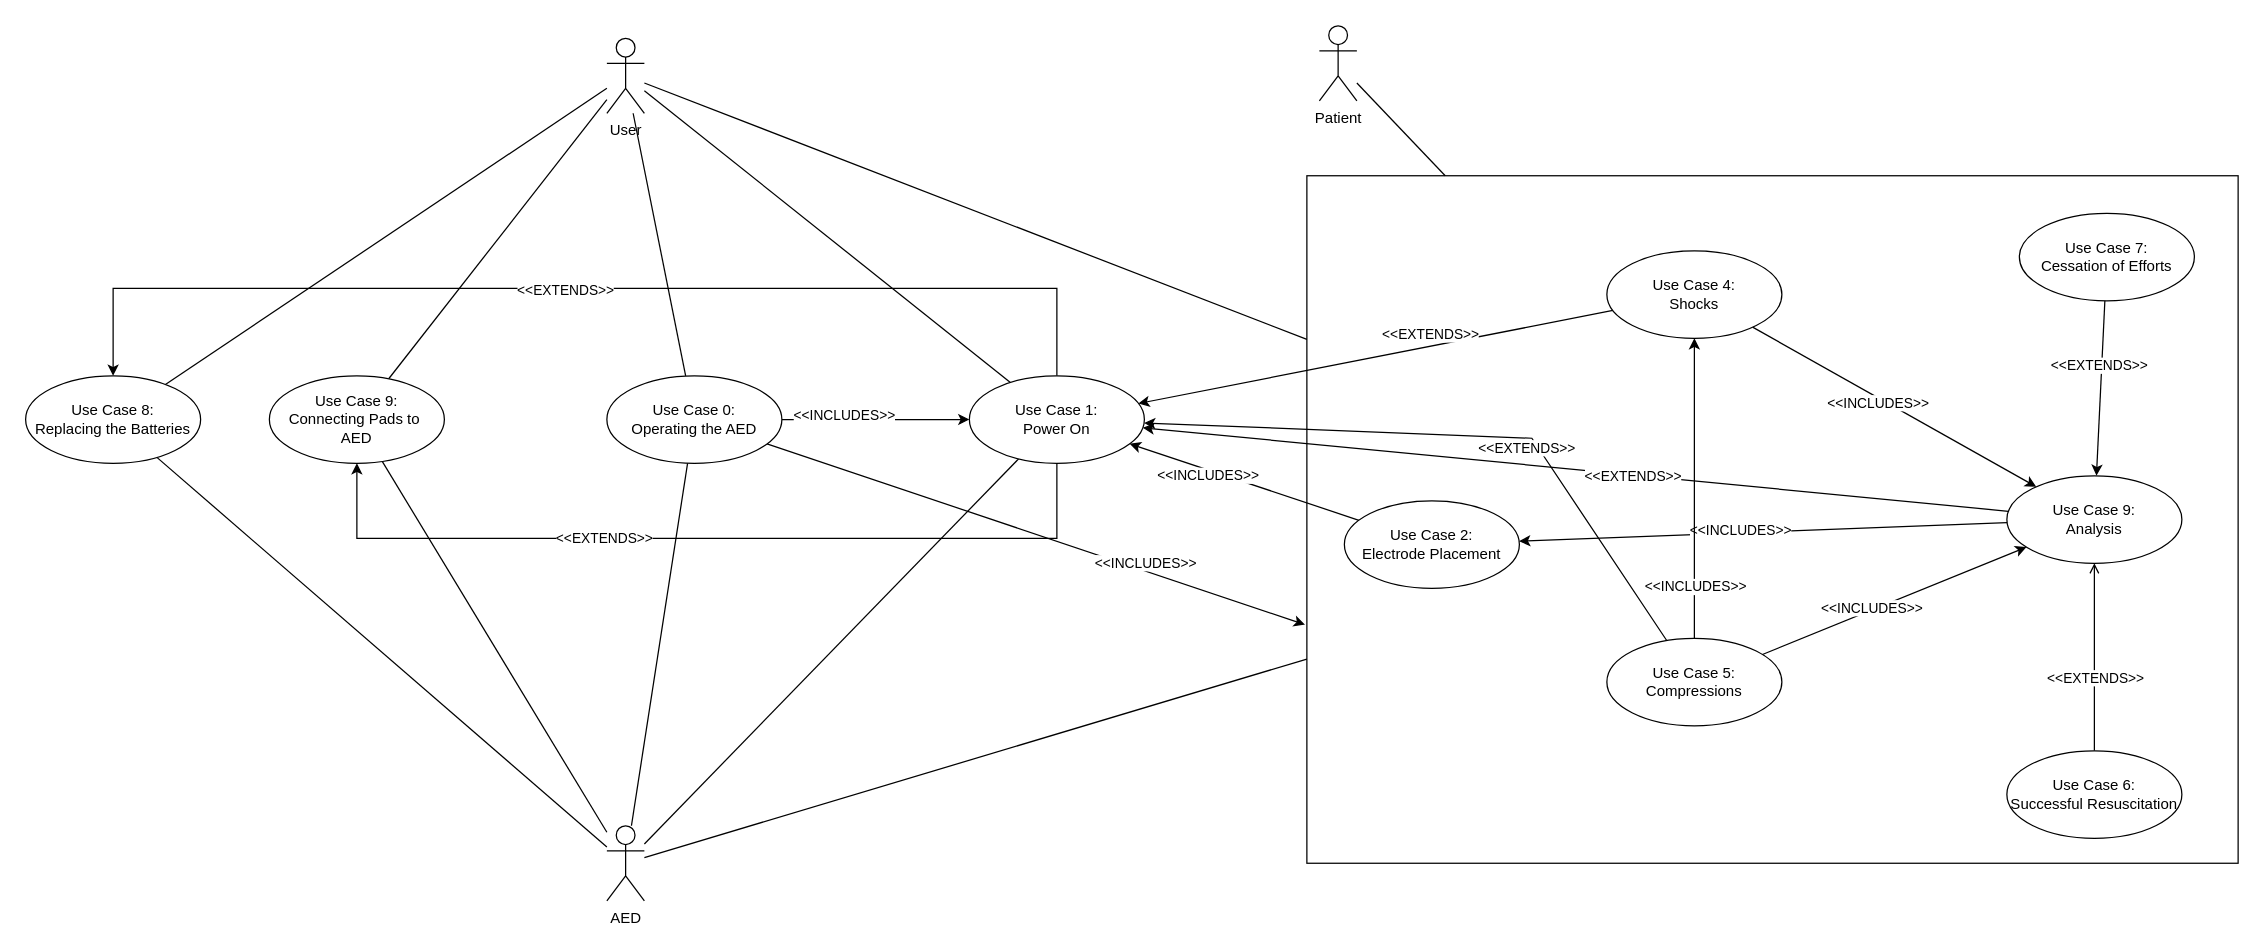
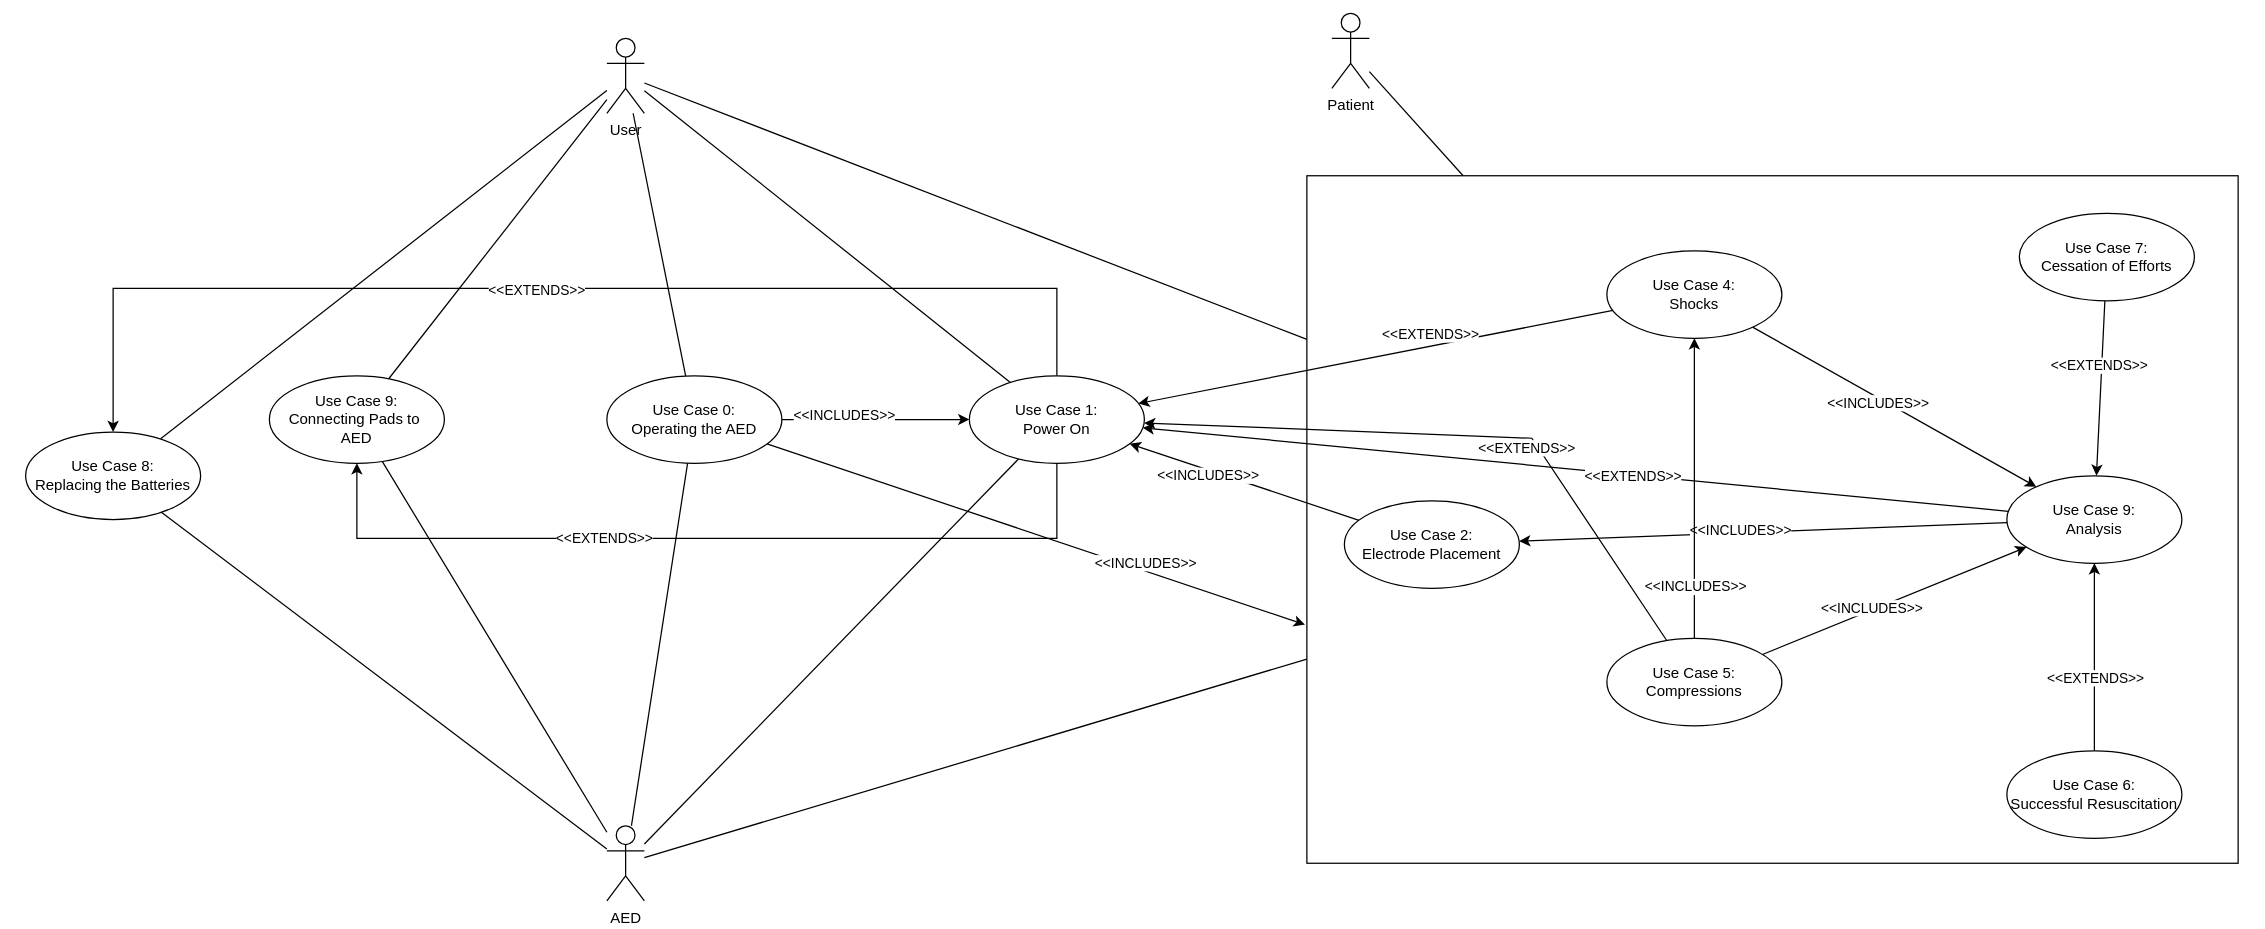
node "Patient": moved (1338, 63) -> (1351, 51)
node "Use Case 8: Replacing the Batteries": moved (113, 419) -> (113, 476)
edge "Use Case 6: Successful Resuscitation" -> "Use Case 9: Analysis": arrowhead open -> classic
